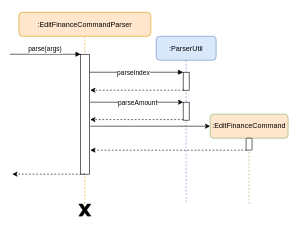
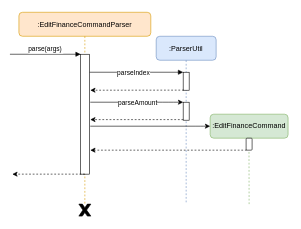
node ":EditFinanceCommand": fillcolor #ffe6cc -> #d5e8d4
